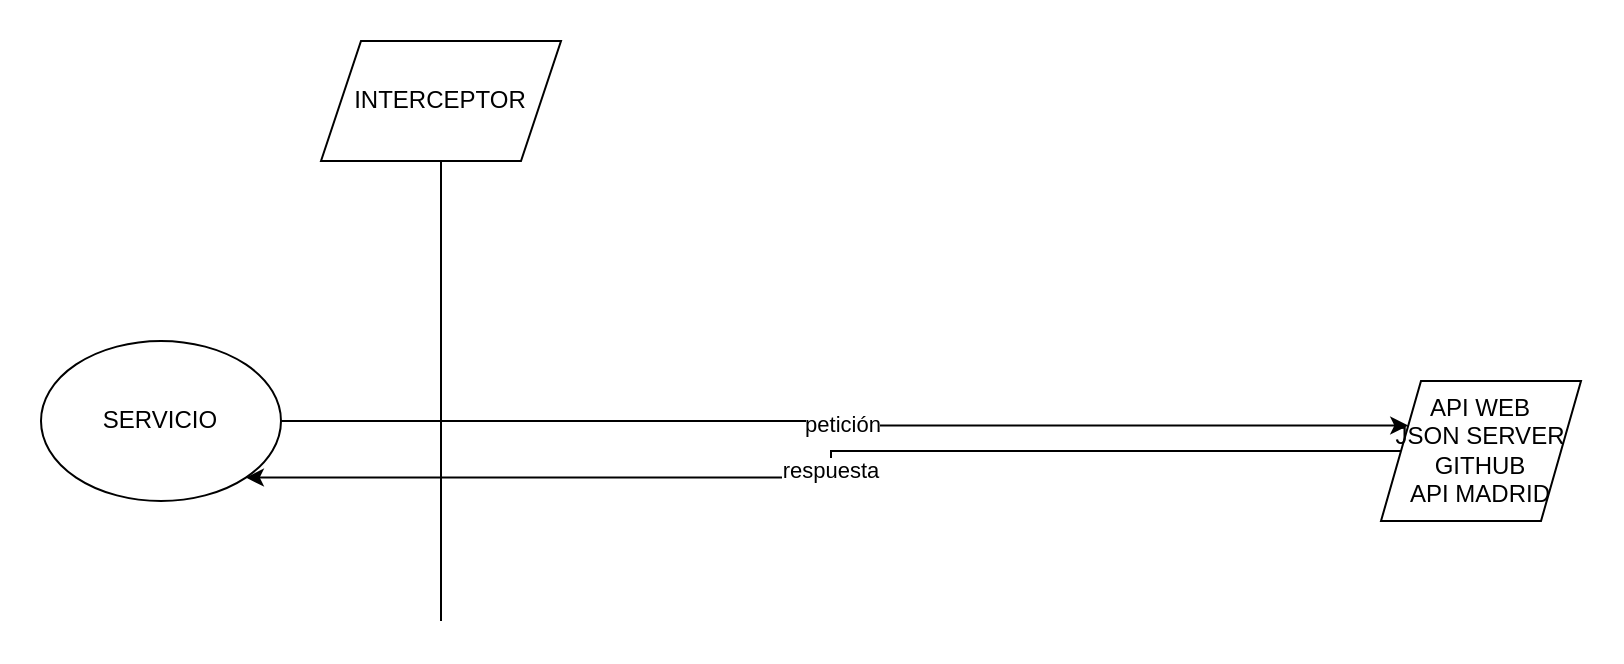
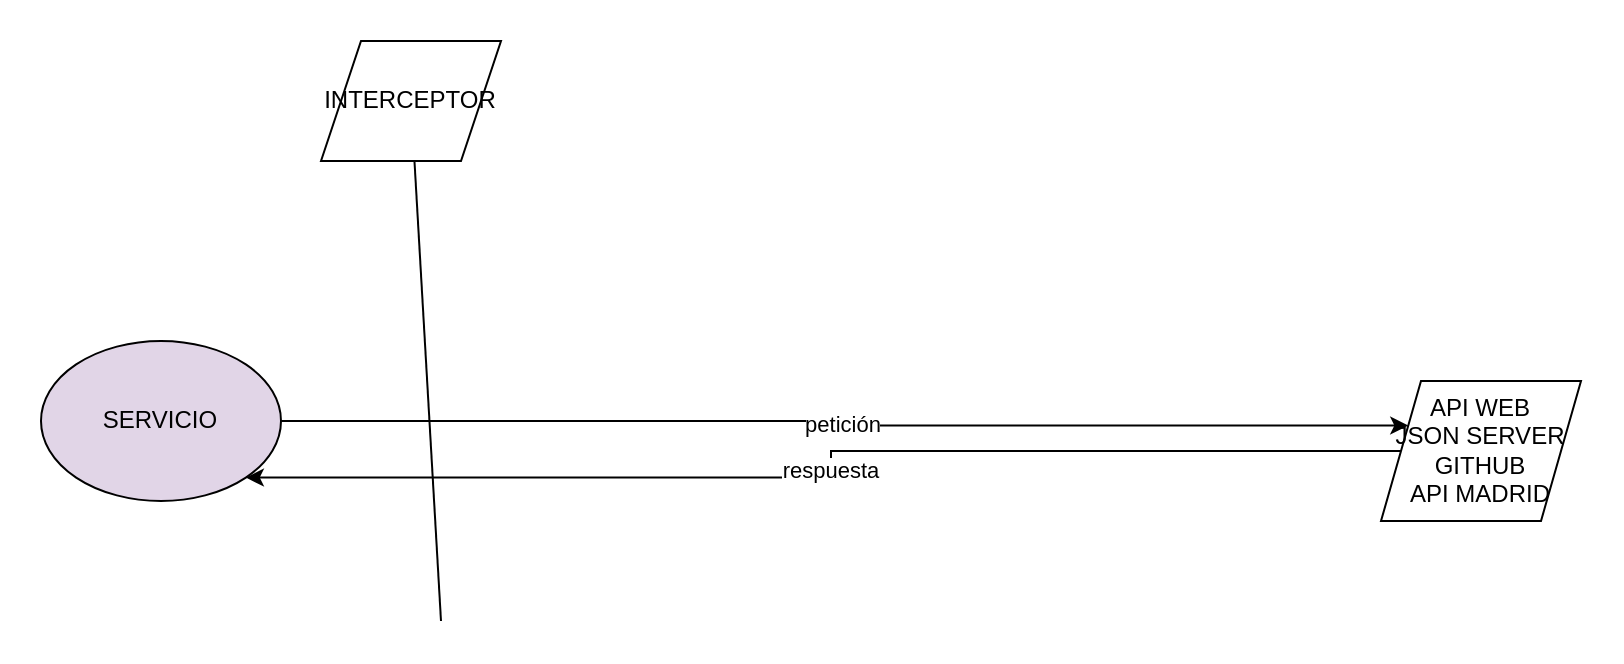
node "INTERCEPTOR": size 240x120 -> 180x120
node "SERVICIO": fillcolor #ffffff -> #e1d5e7
